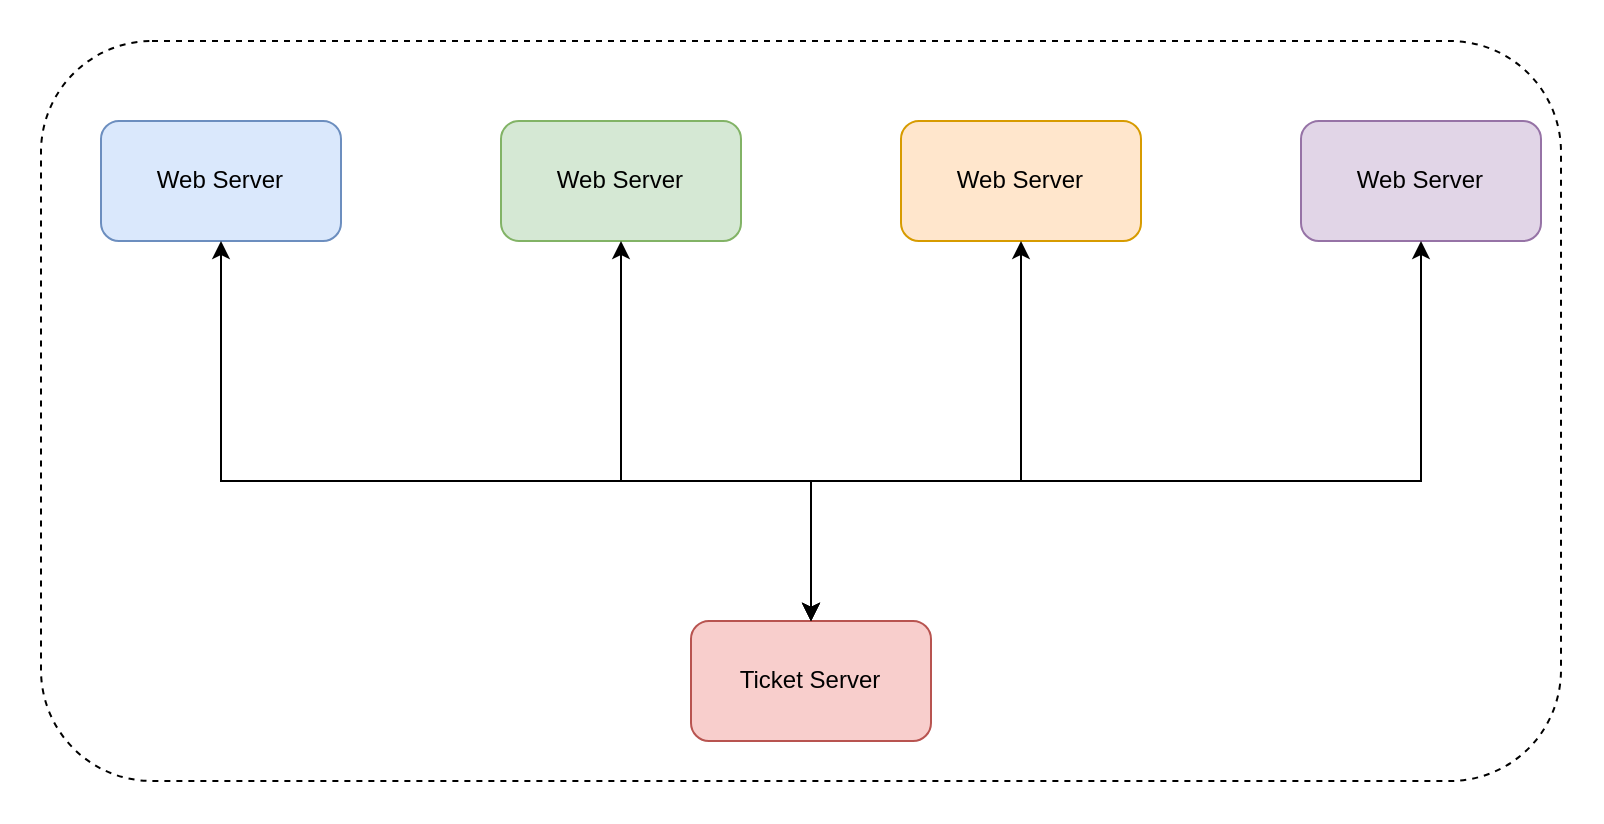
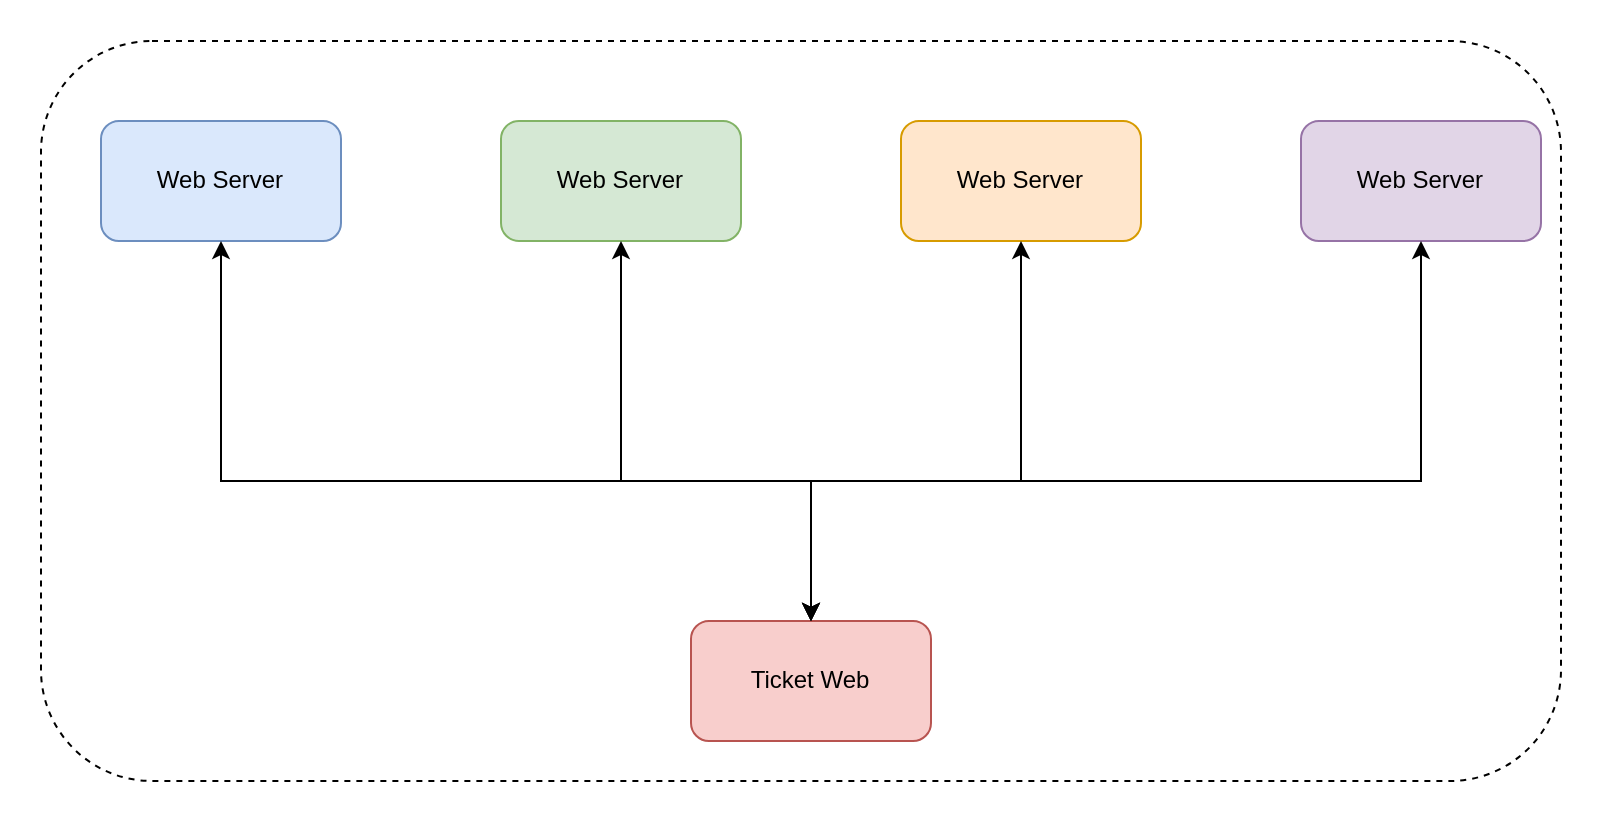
node "Ticket Server": label "Ticket Server" -> "Ticket Web"
